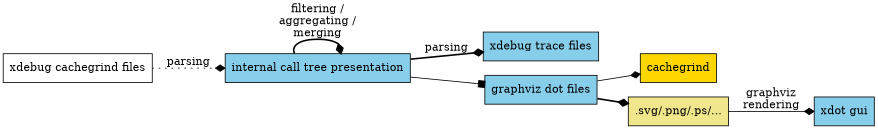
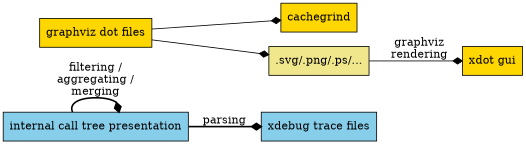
node "xdebug cachegrind files": removed
edge "internal call tree presentation" -> "graphviz dot files": removed
node "graphviz dot files": fillcolor skyblue -> gold
edge "graphviz dot files" -> ".svg/.png/.ps/...": style bold -> solid
node "xdot gui": fillcolor skyblue -> gold
